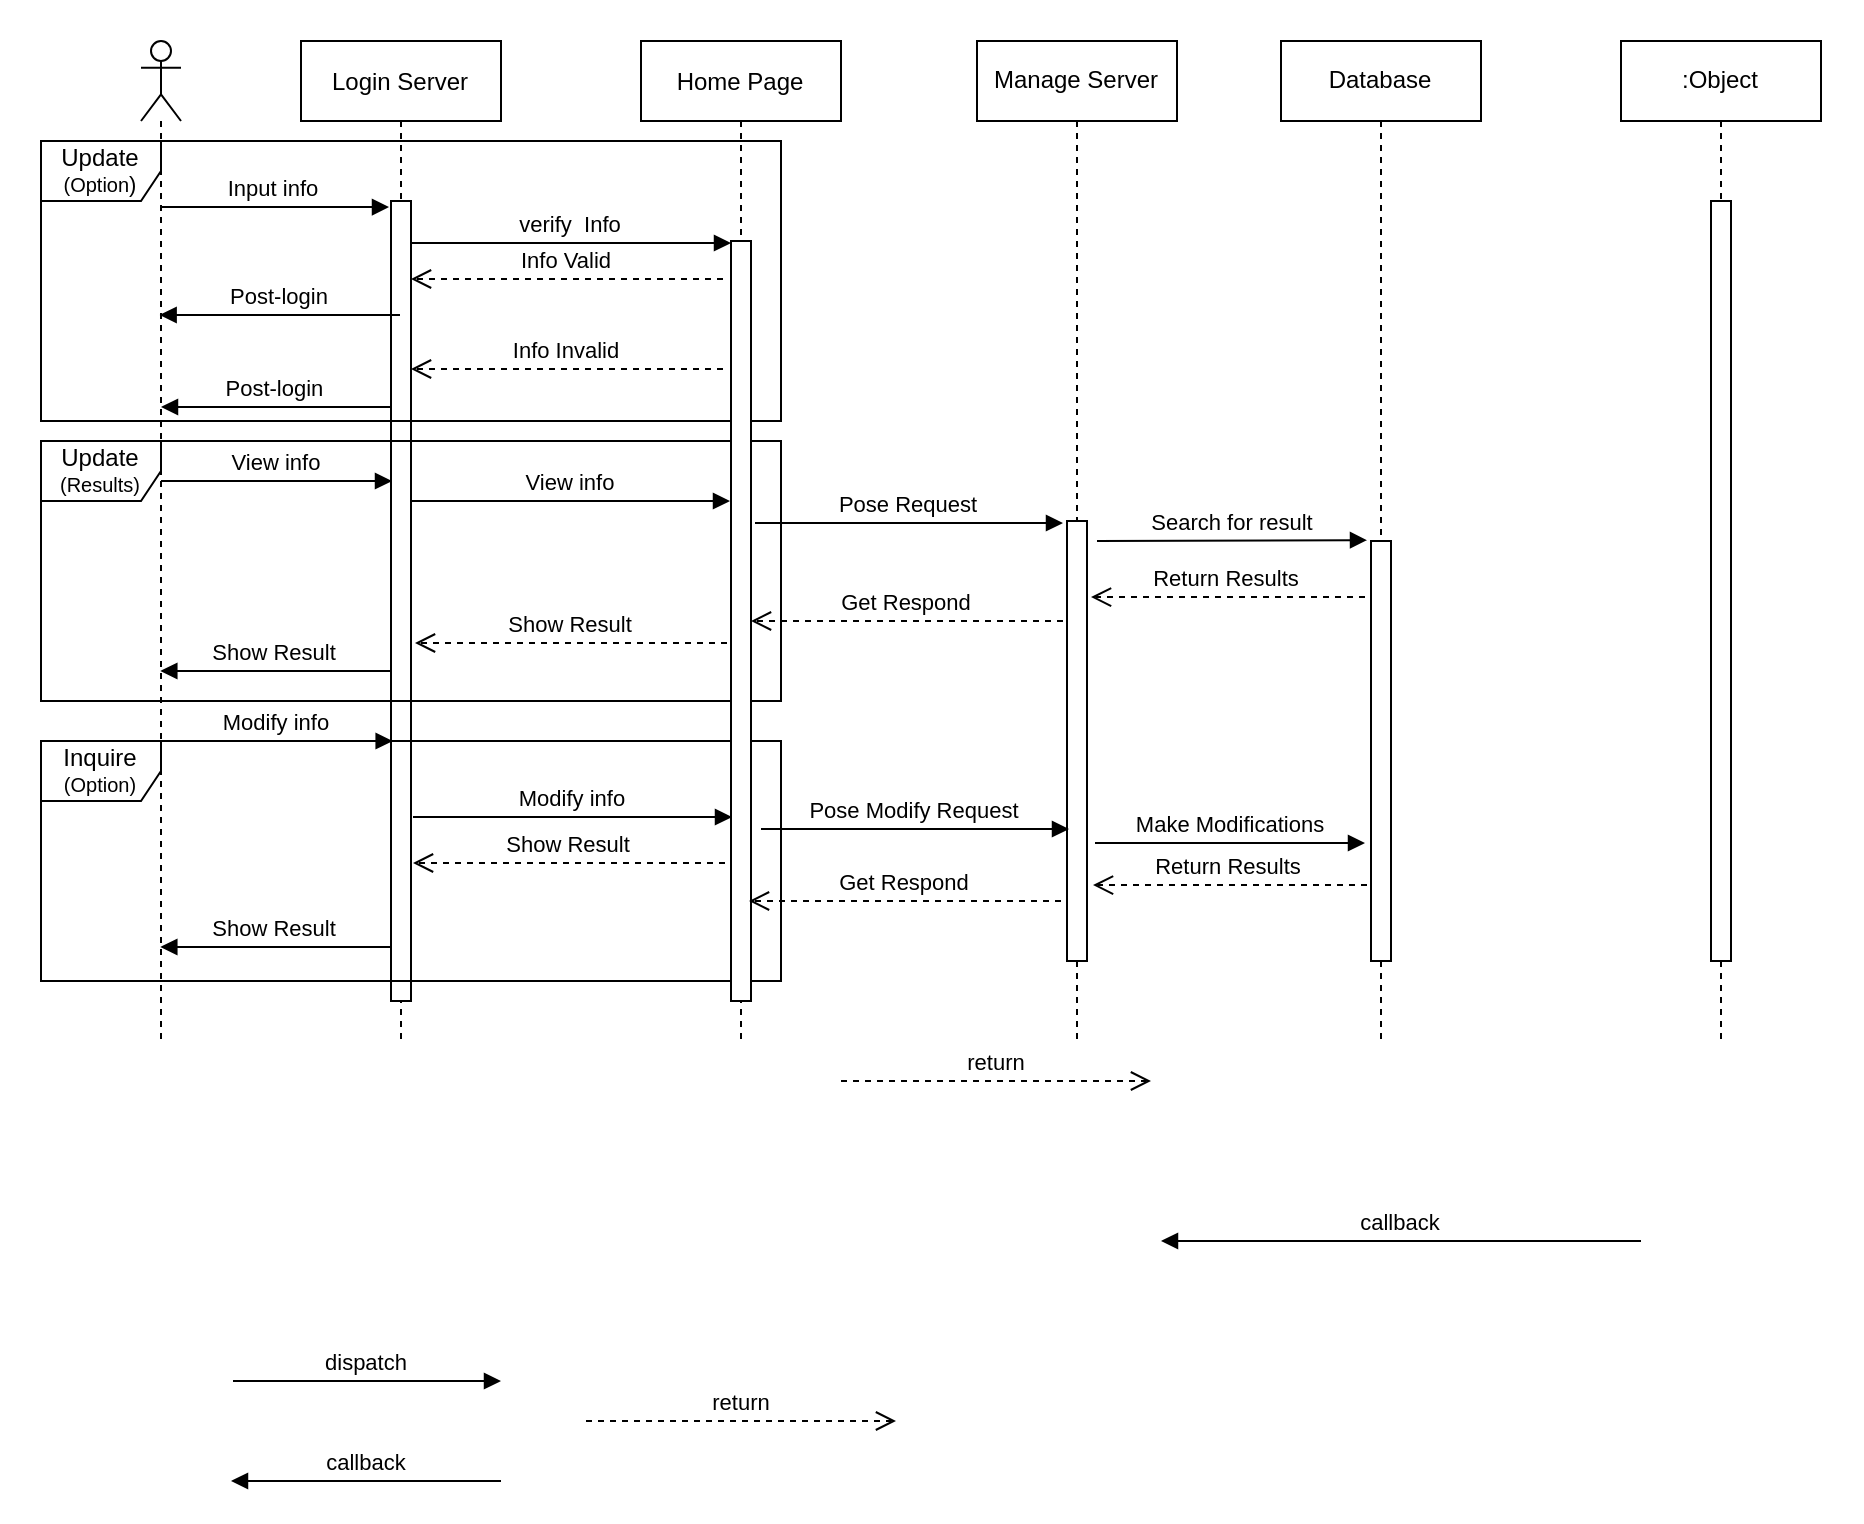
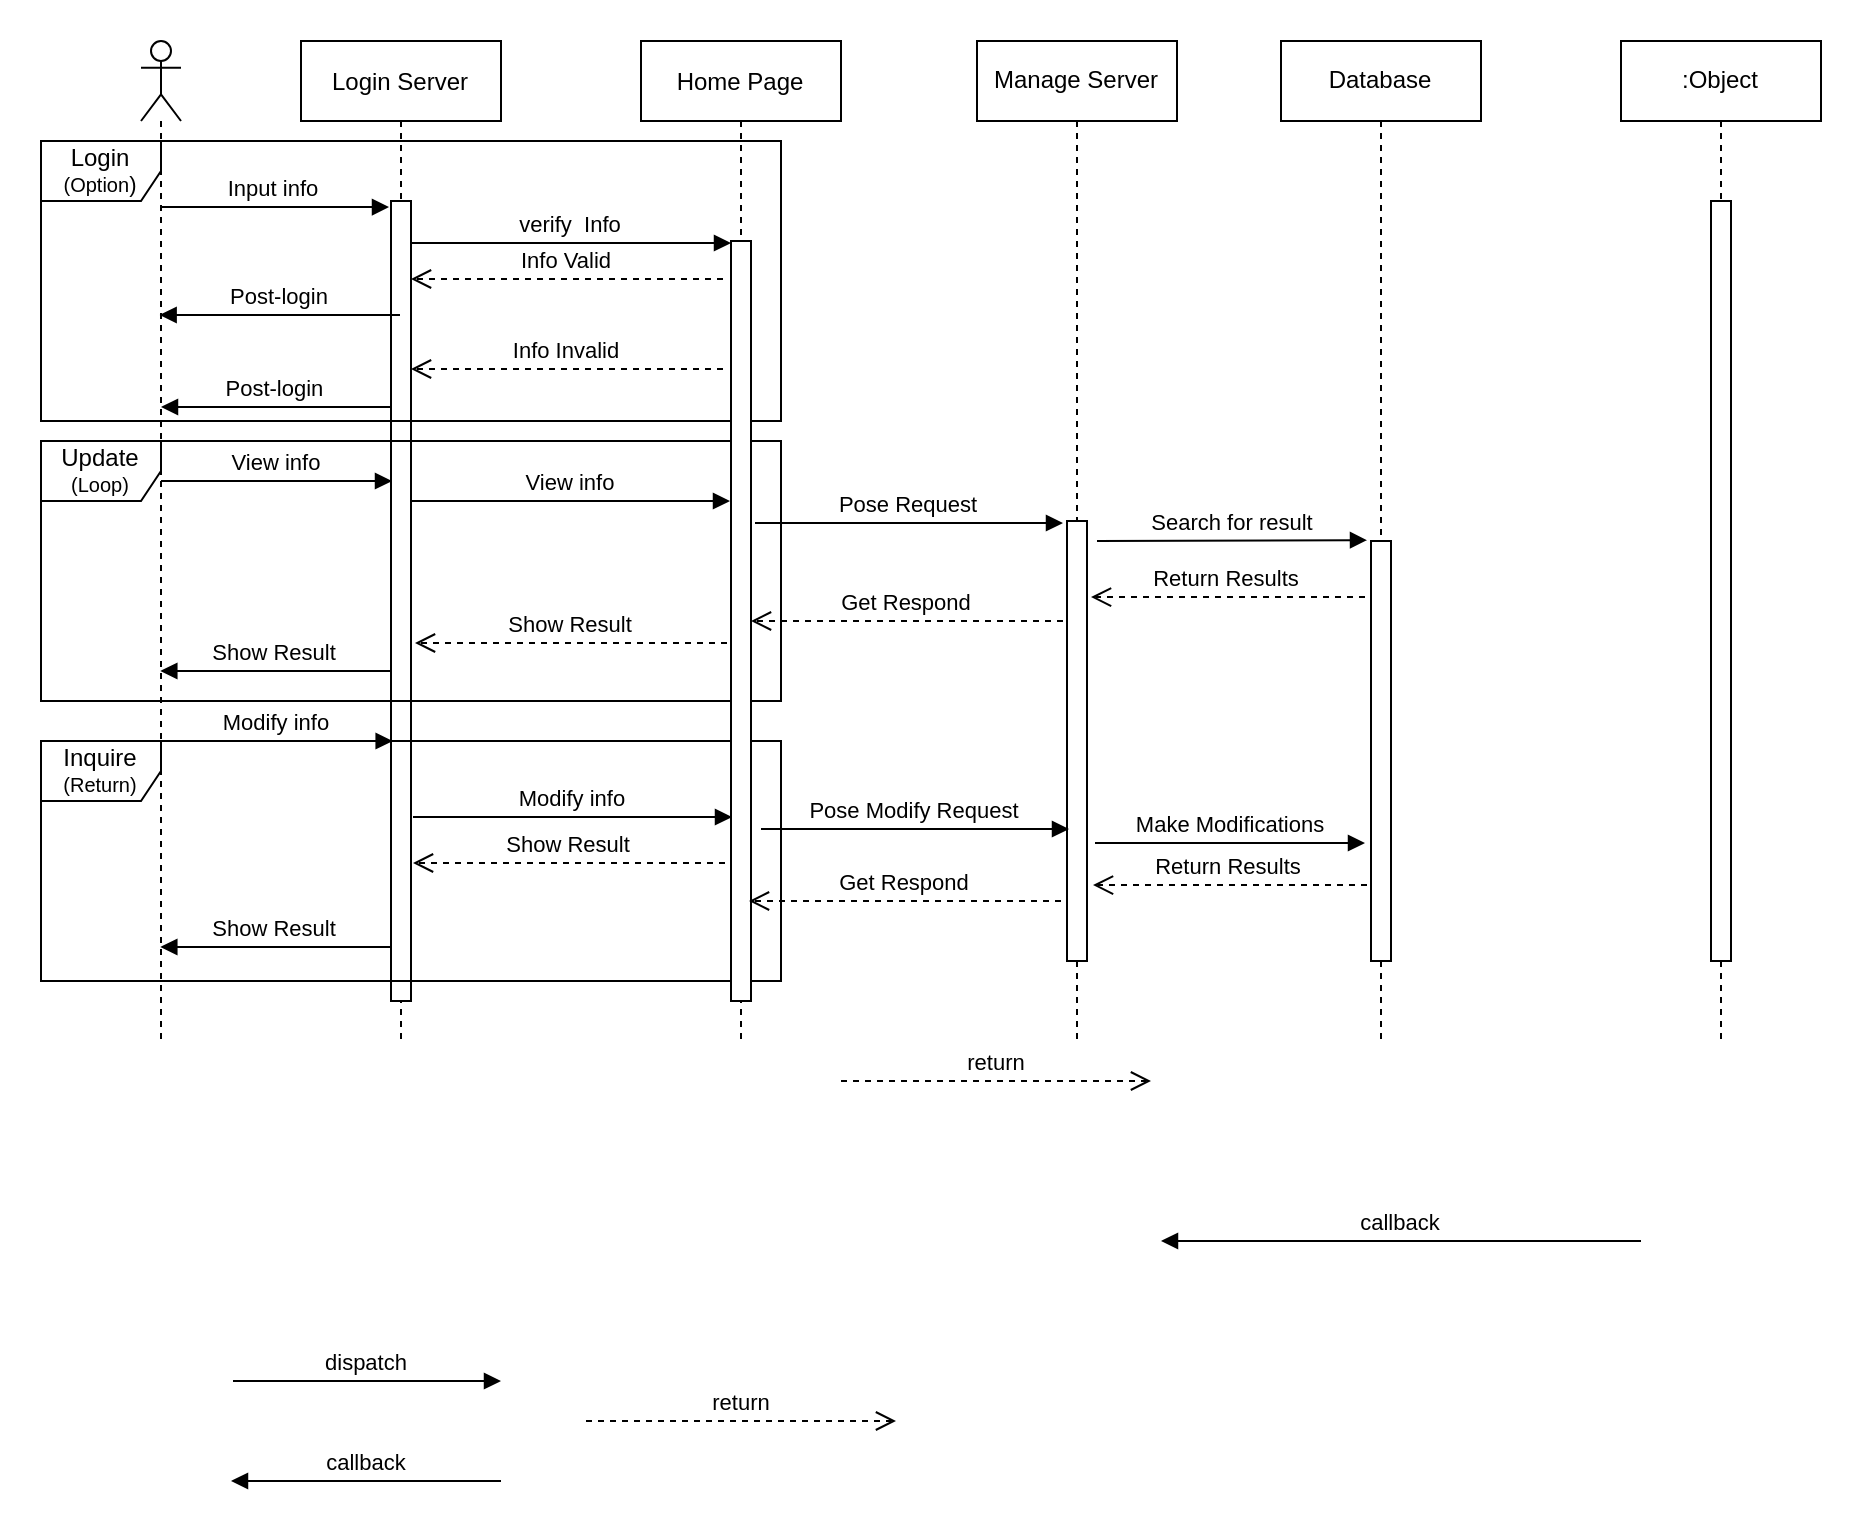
node "Update (Option)": label "Update (Option)" -> "Login (Option)"
node "Update (Results)": label "Update (Results)" -> "Update (Loop)"
node "Inquire (Option)": label "Inquire (Option)" -> "Inquire (Return)"
